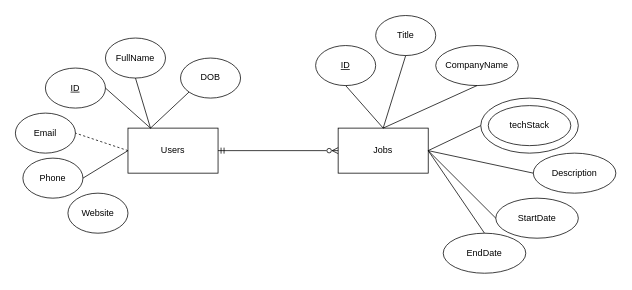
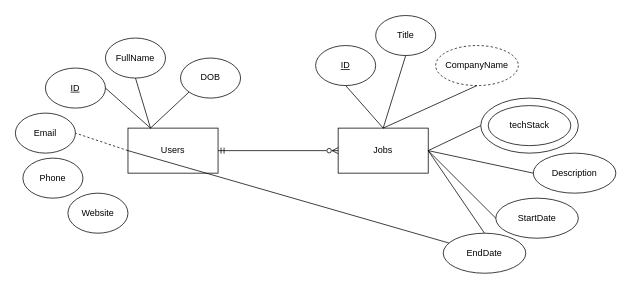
node "CompanyName": style solid -> dashed
edge "Users" -- "Phone": now "Users" -- "EndDate"
